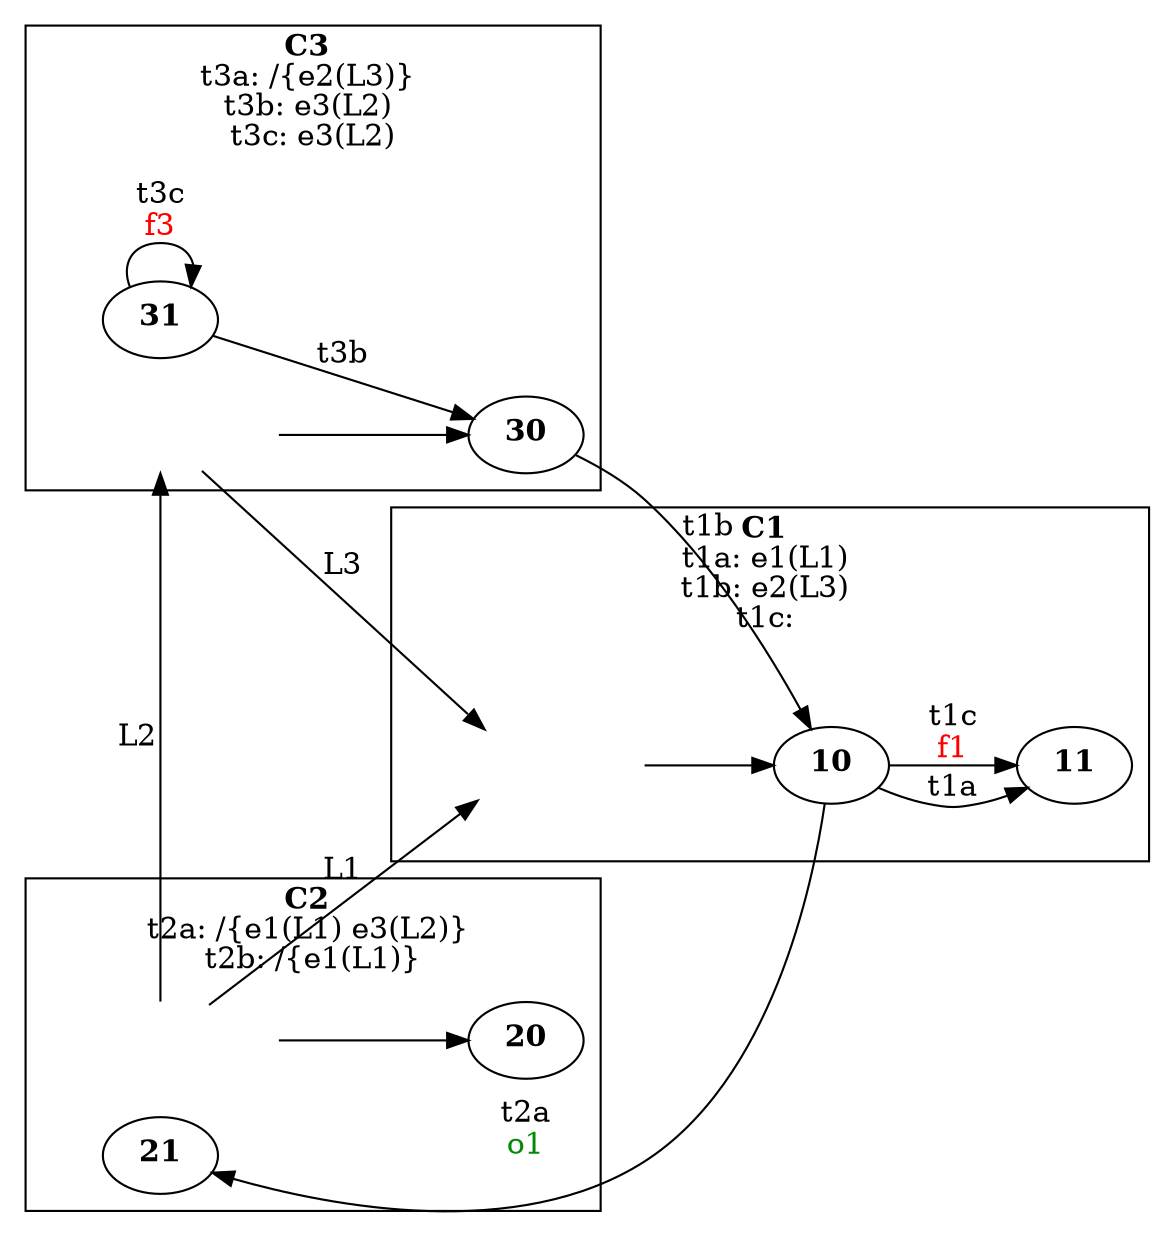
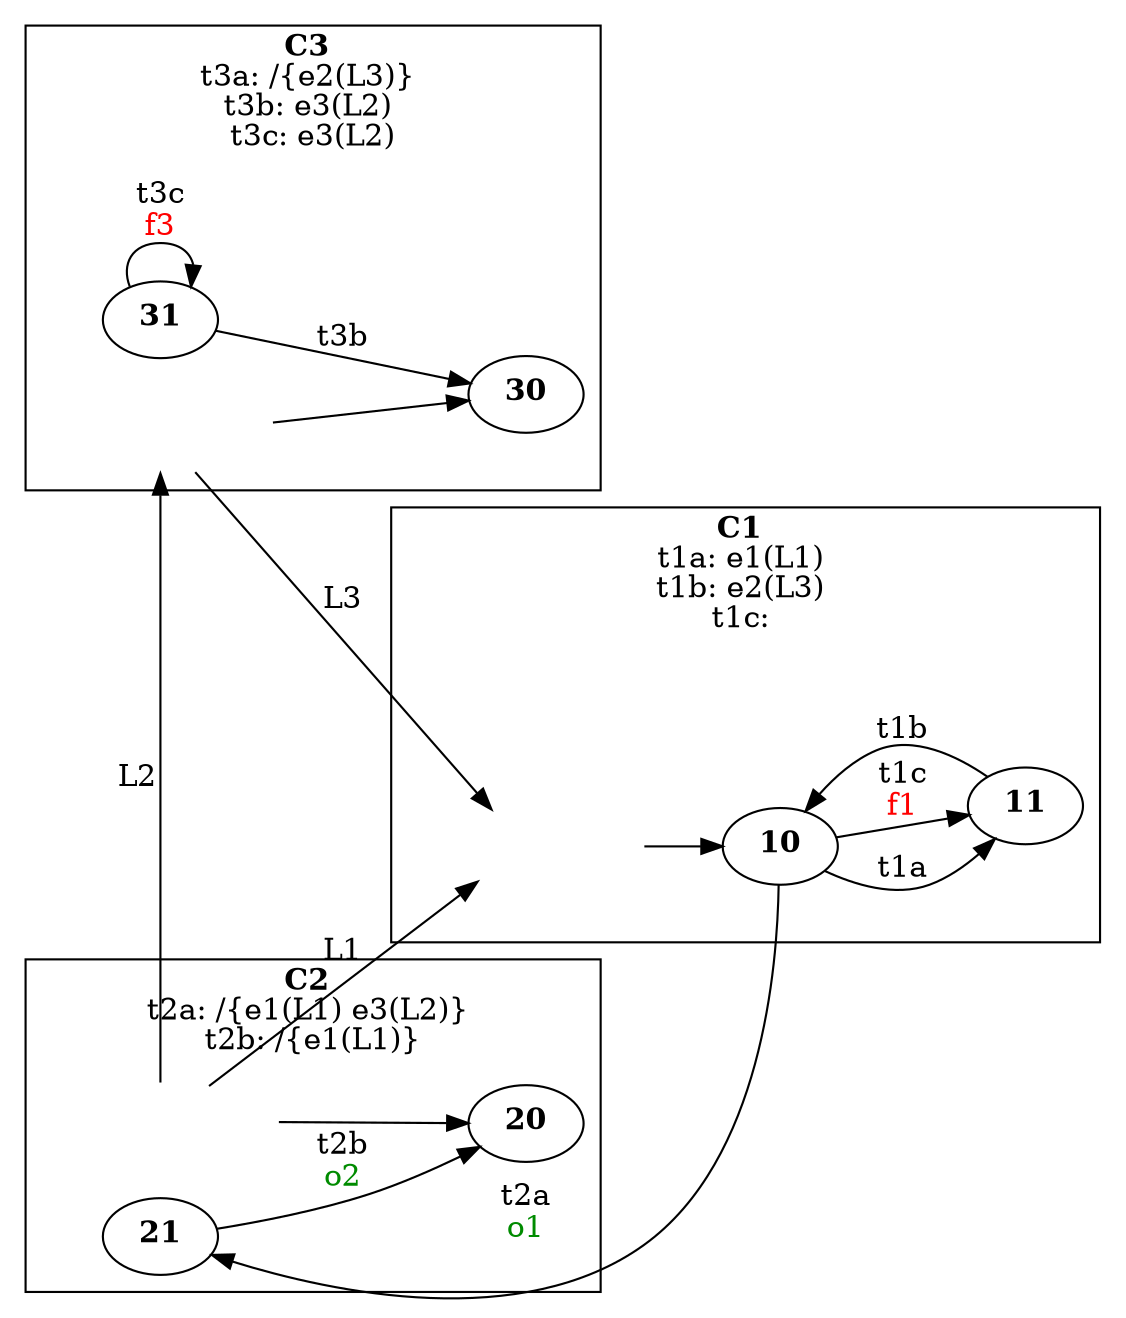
edge "30" -> "10": now "11" -> "10"
edge "21" -> "20": added, label "t2b o2"
